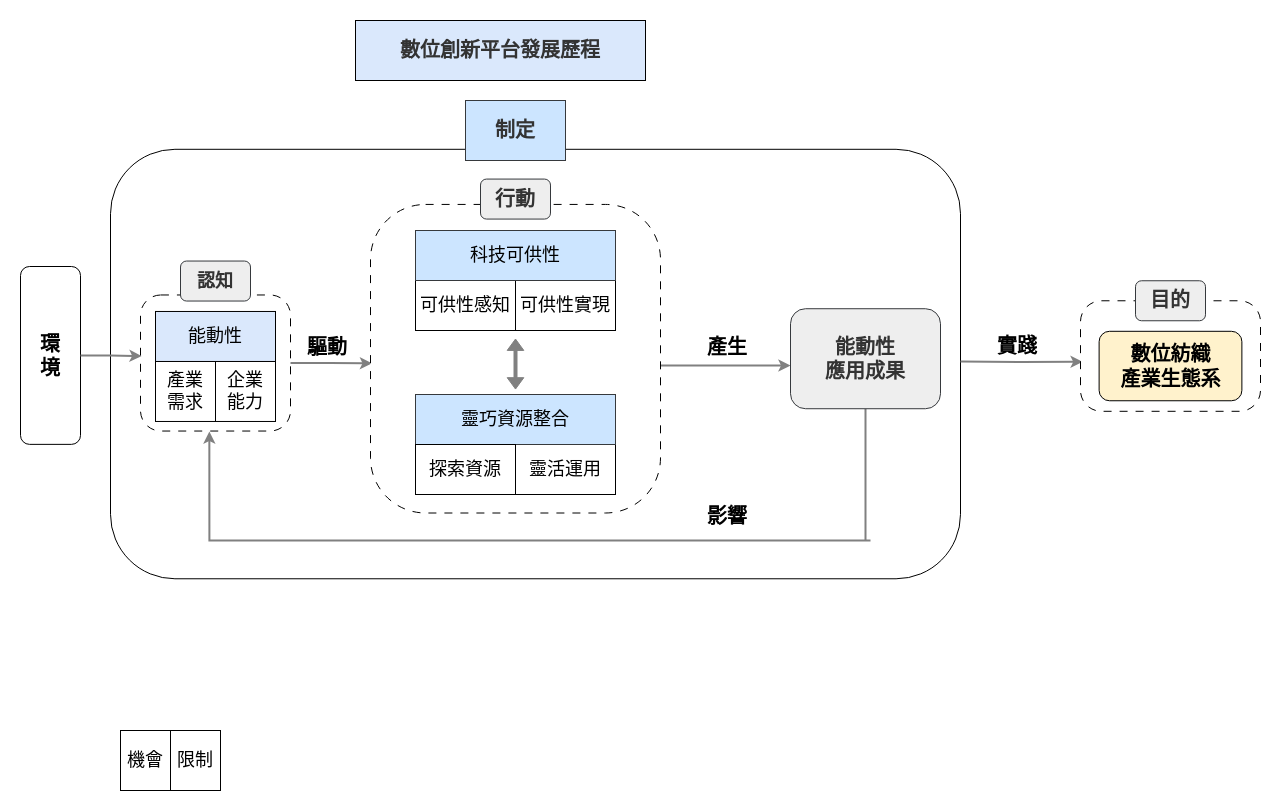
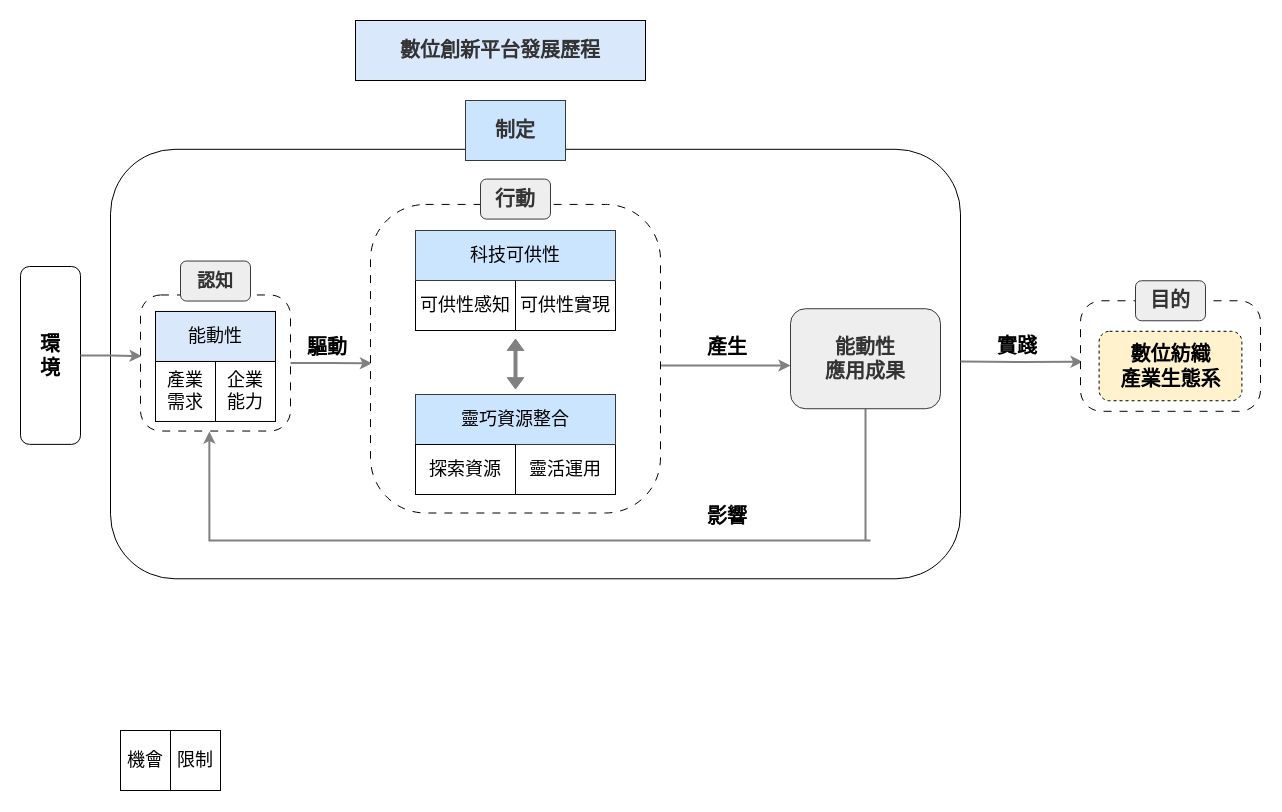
node "數位紡織 產業生態系": style solid -> dashed
